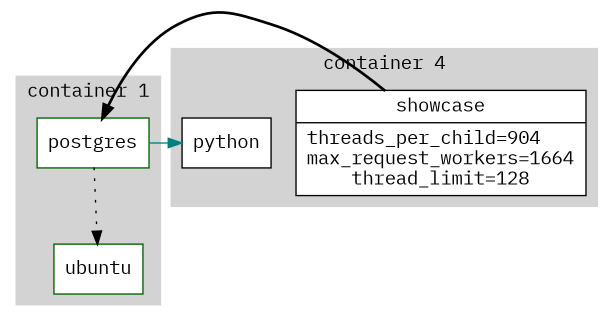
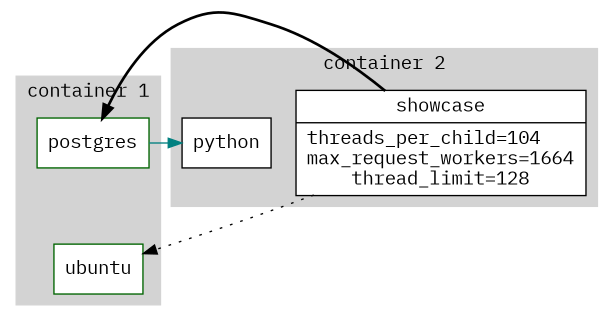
cluster "container 4": label "container 4" -> "container 2"
node "showcase": text "threads_per_child=904" -> "threads_per_child=104"
edge "postgres" -> "ubuntu": now "showcase" -> "ubuntu"
